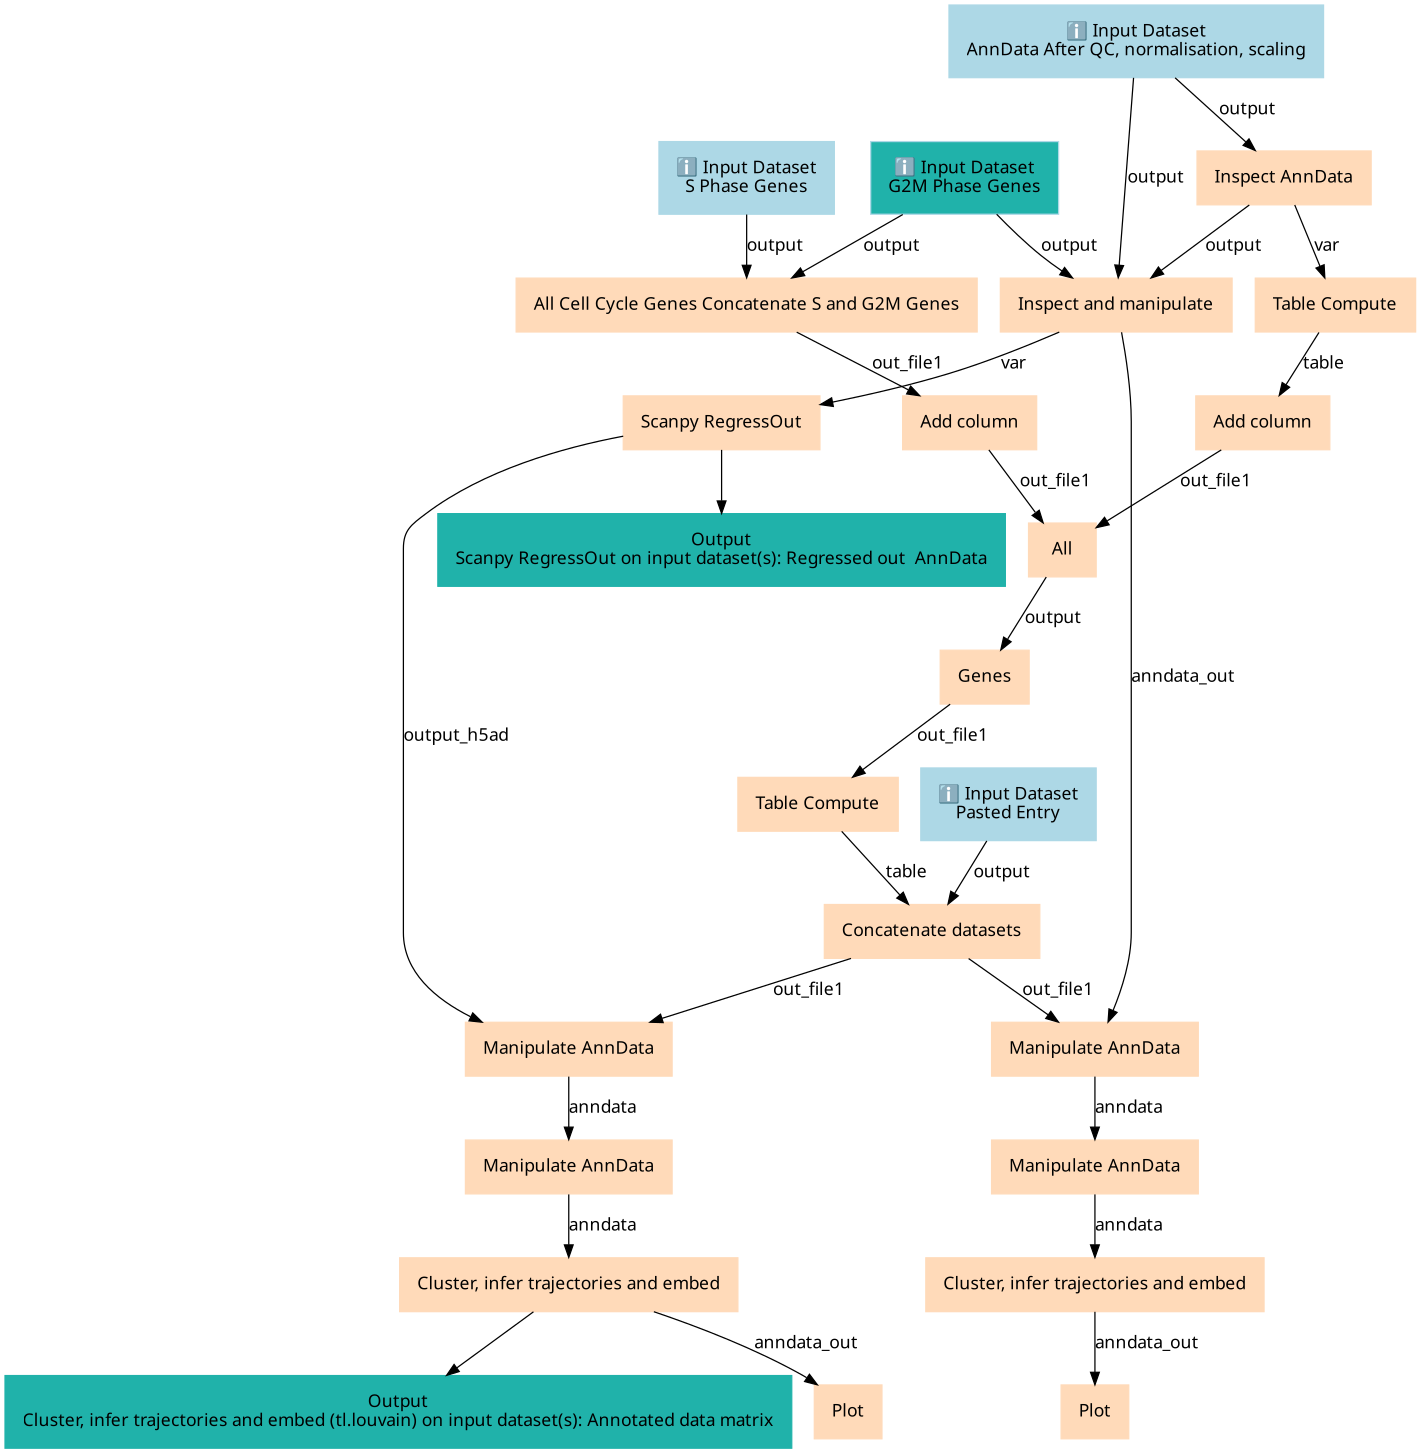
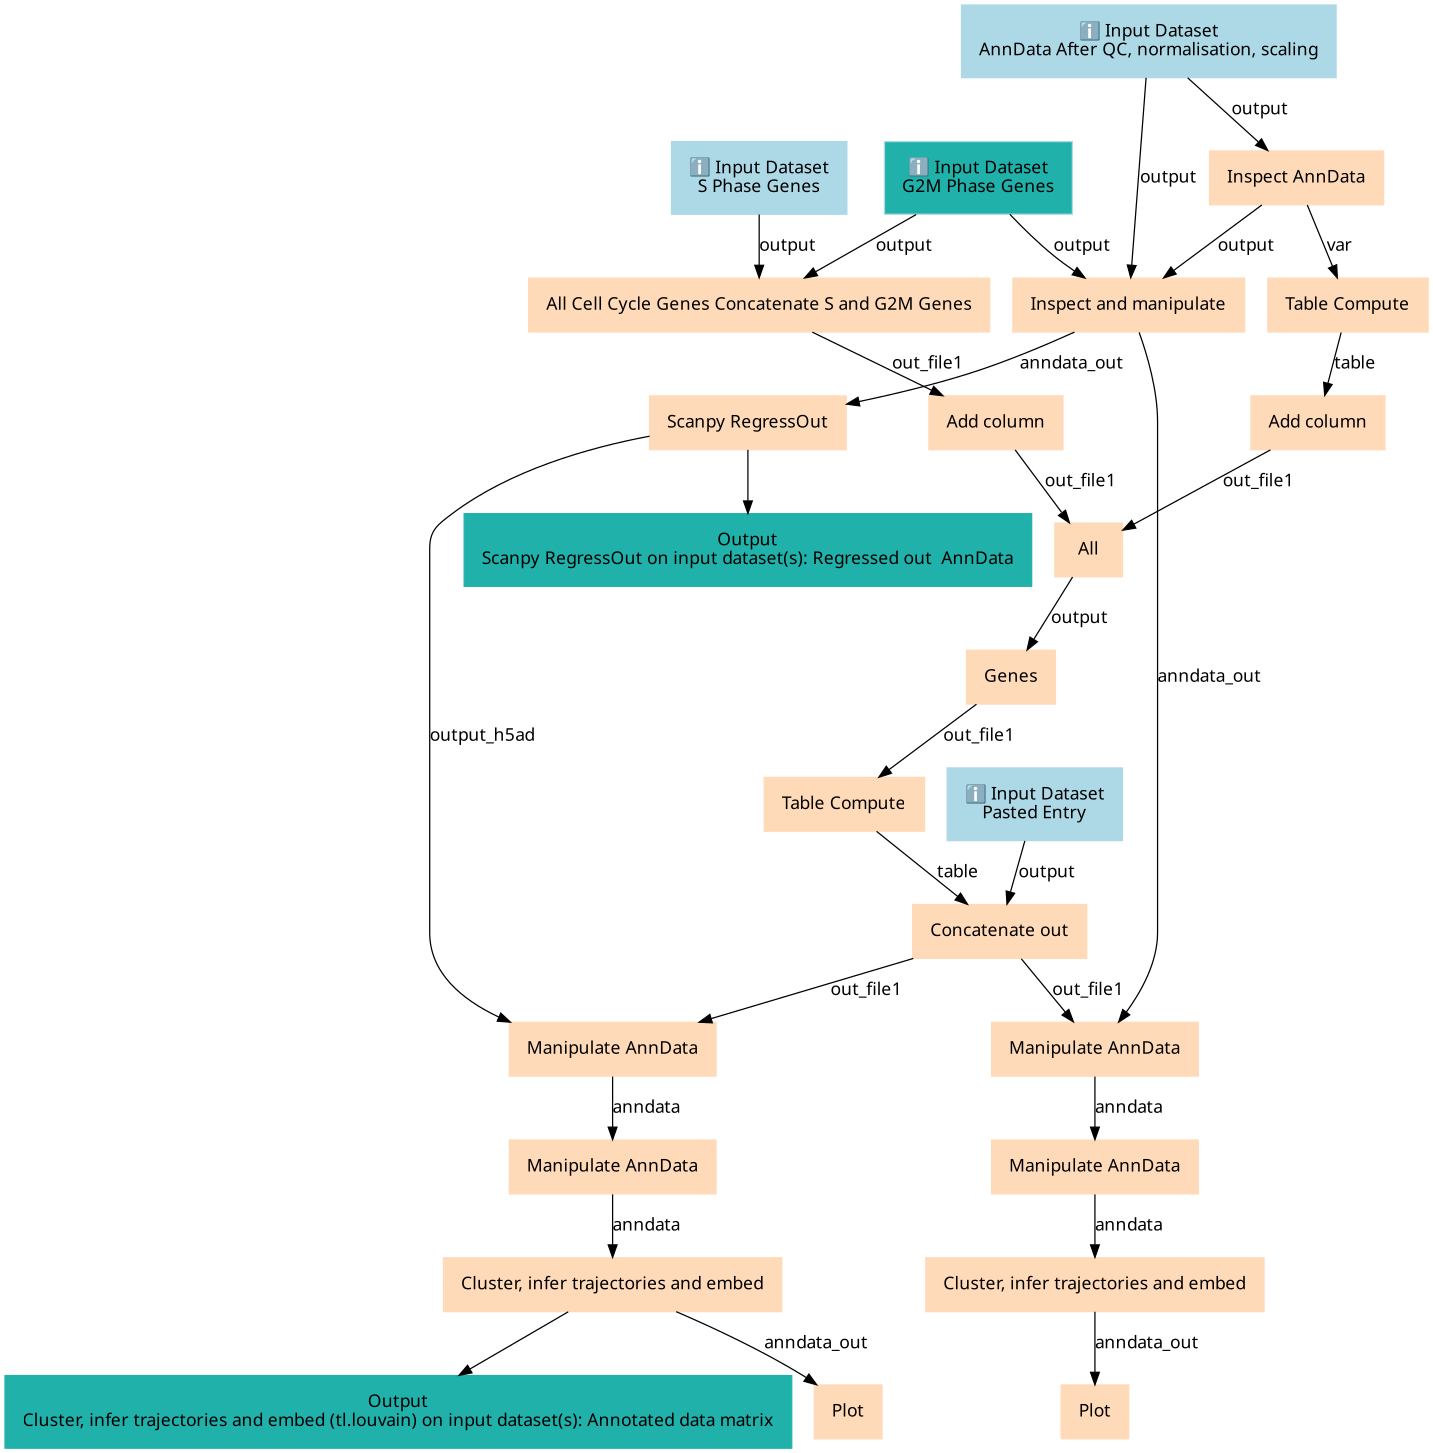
edge "Inspect and manipulate" -> "Scanpy RegressOut": label "var" -> "anndata_out"
node "Concatenate datasets": label "Concatenate datasets" -> "Concatenate out"
